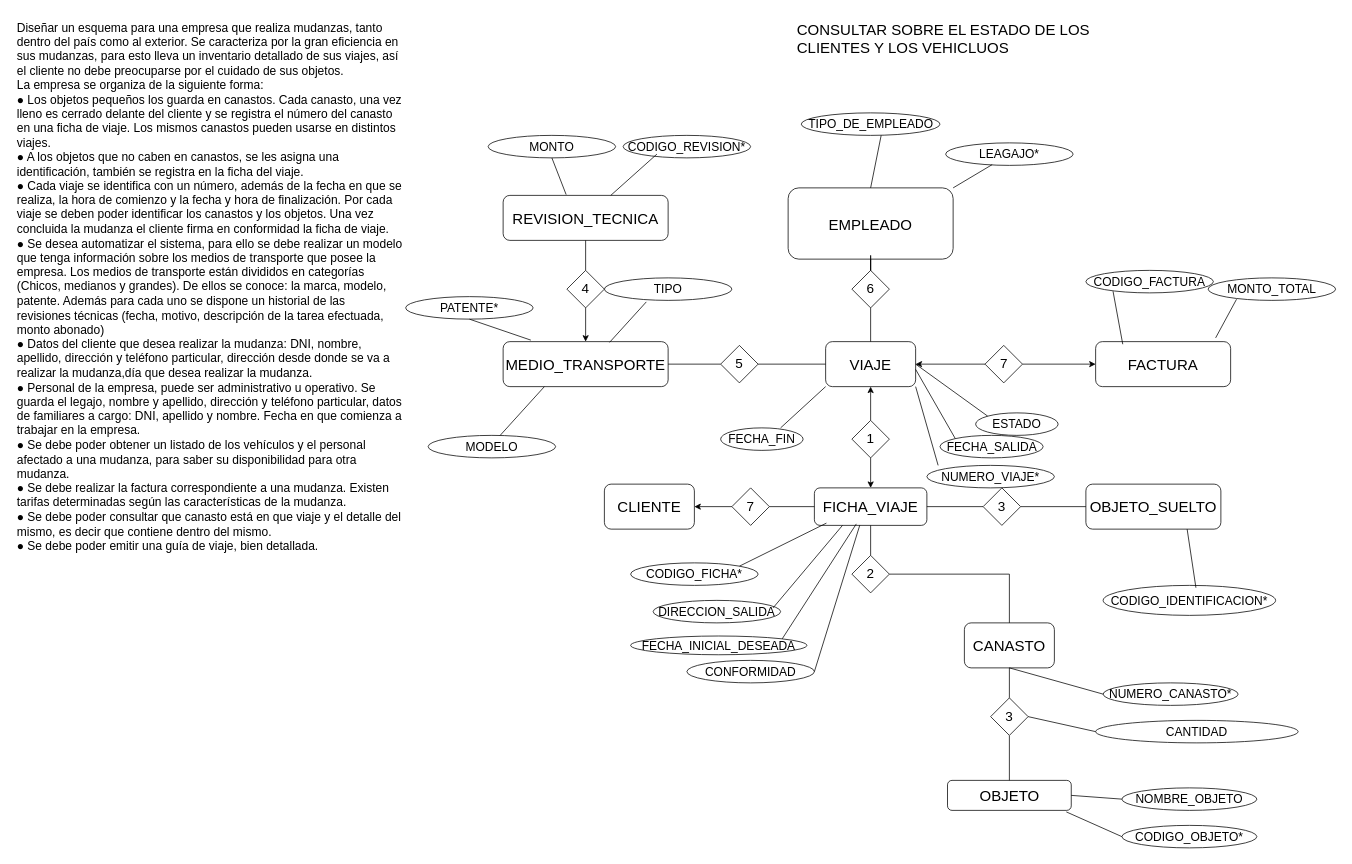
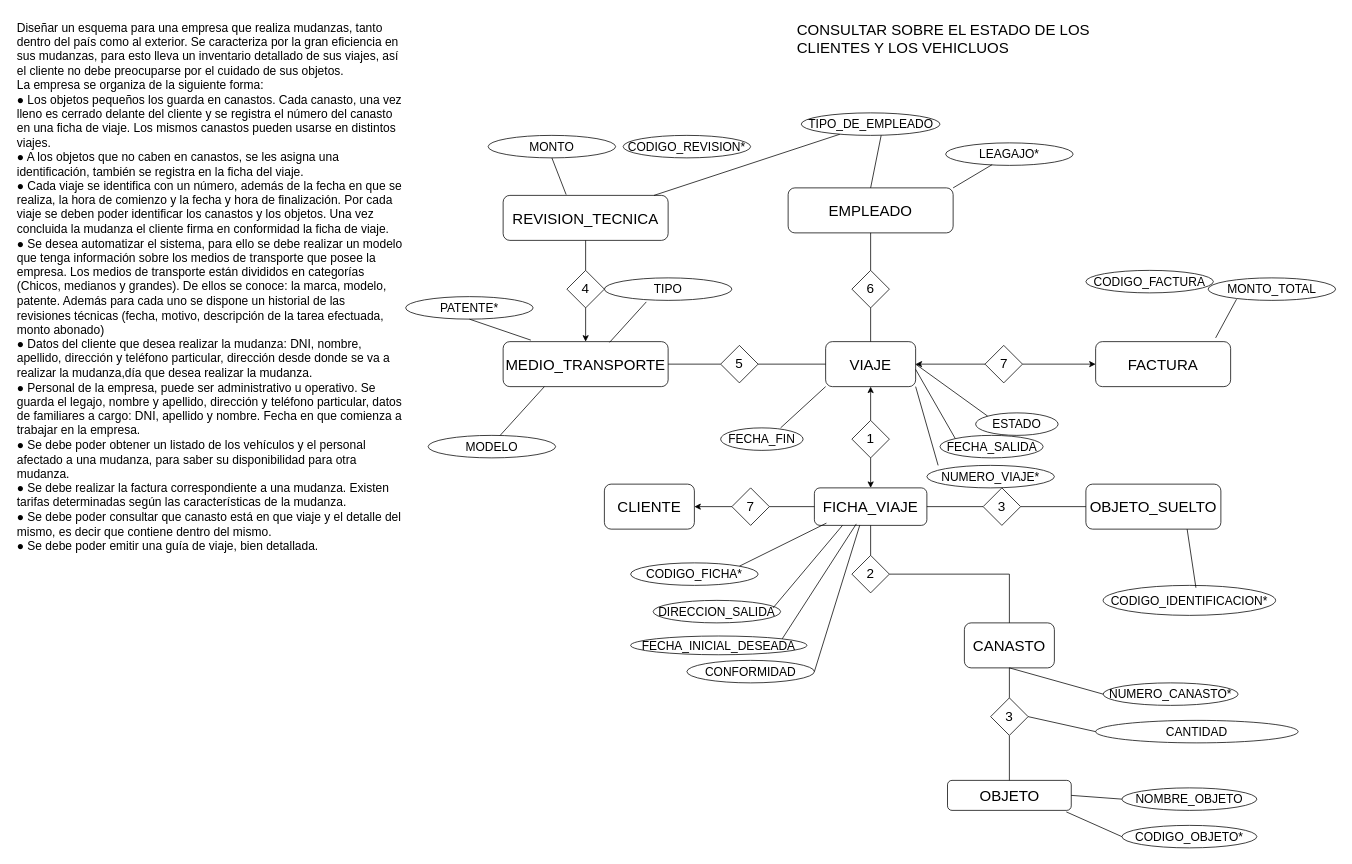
edge "CODIGO_REVISION*" -- "REVISION_TECNICA": now "TIPO_DE_EMPLEADO" -- "REVISION_TECNICA"
node "EMPLEADO": size 165x71 -> 165x45
edge "CODIGO_FACTURA" -- "FACTURA": removed
